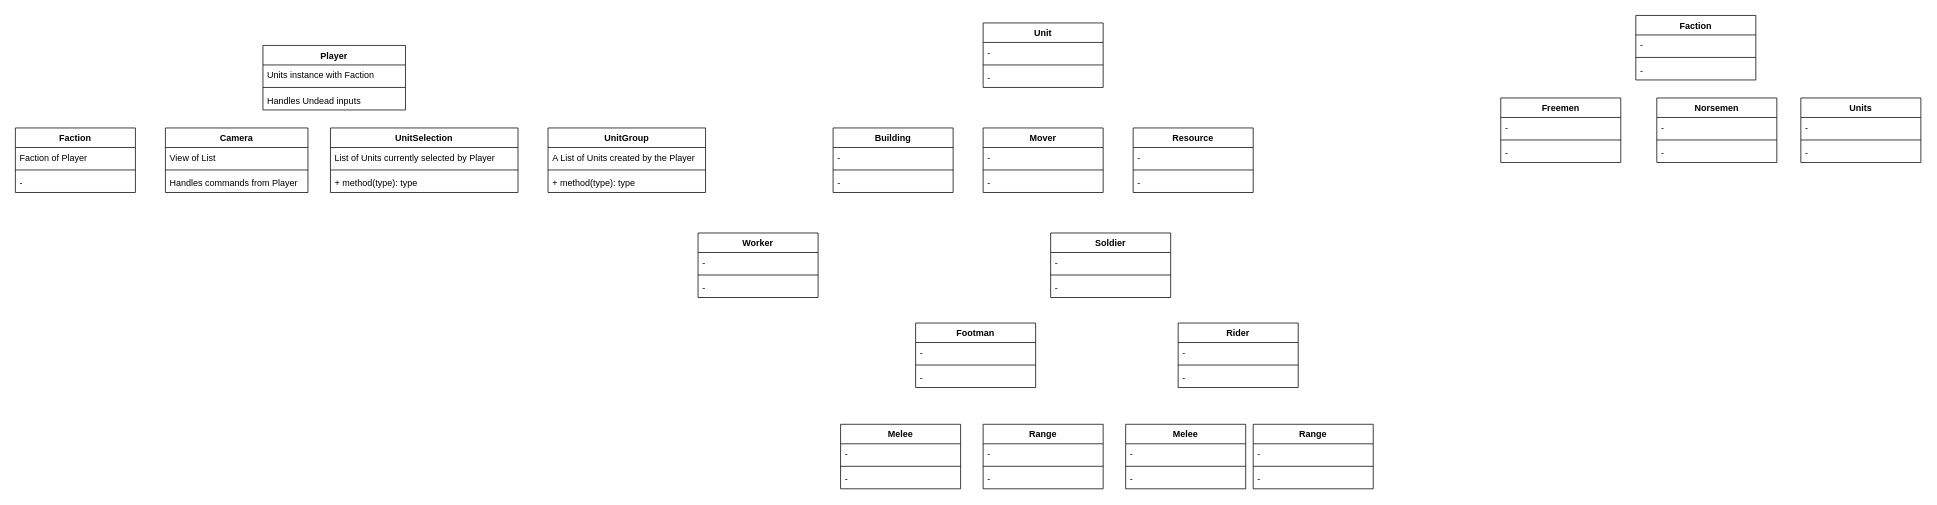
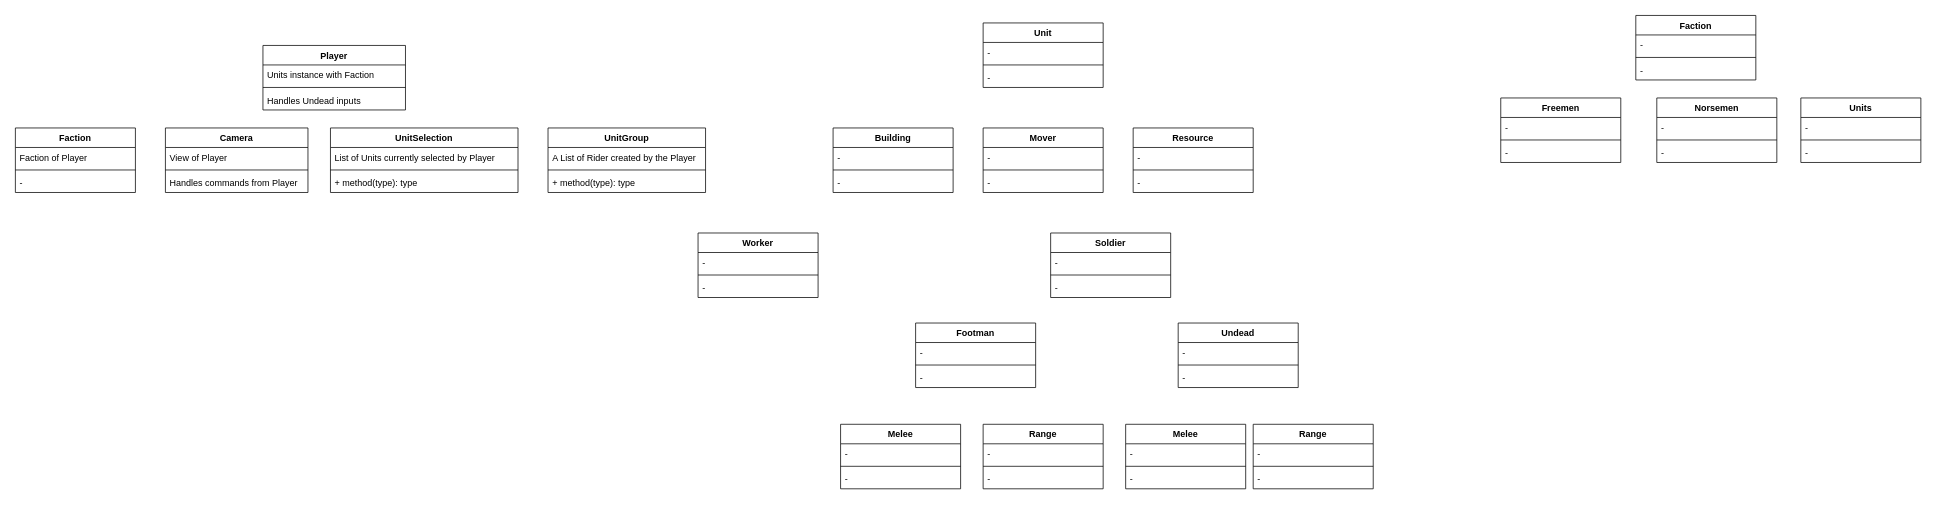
node "View of List": label "View of List" -> "View of Player"
node "A List of Units created by the Player": label "A List of Units created by the Player" -> "A List of Rider created by the Player"
node "Rider": label "Rider" -> "Undead"
